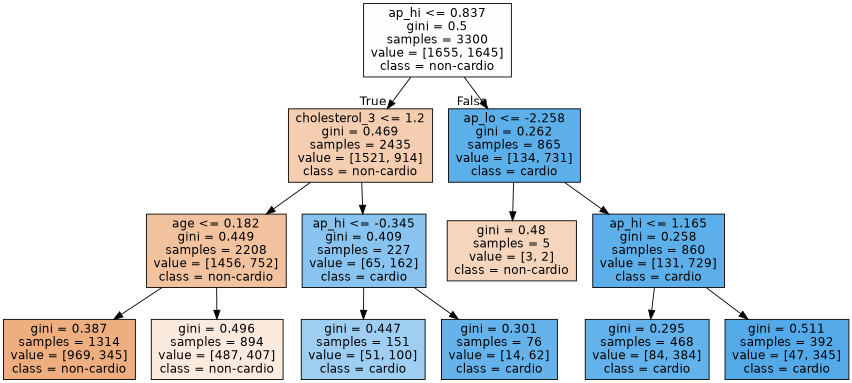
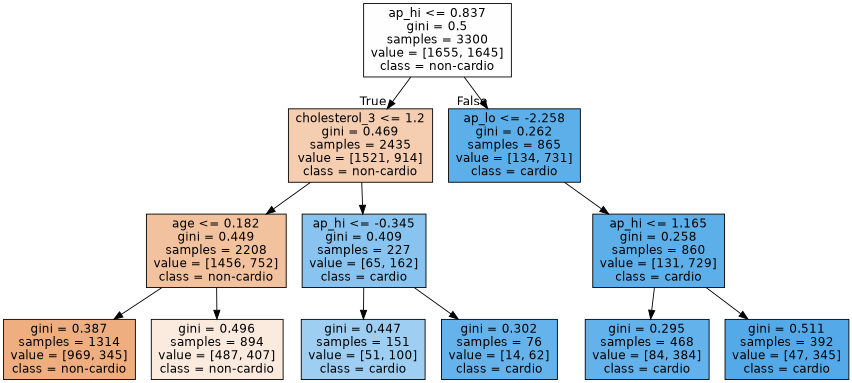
node "gini = 0.48 samples = 5 value = [3, 2] class = non-cardio": removed
node "gini = 0.301 samples = 76 value = [14, 62] class = cardio": label "gini = 0.301 samples = 76 value = [14, 62] class = cardio" -> "gini = 0.302 samples = 76 value = [14, 62] class = cardio"
